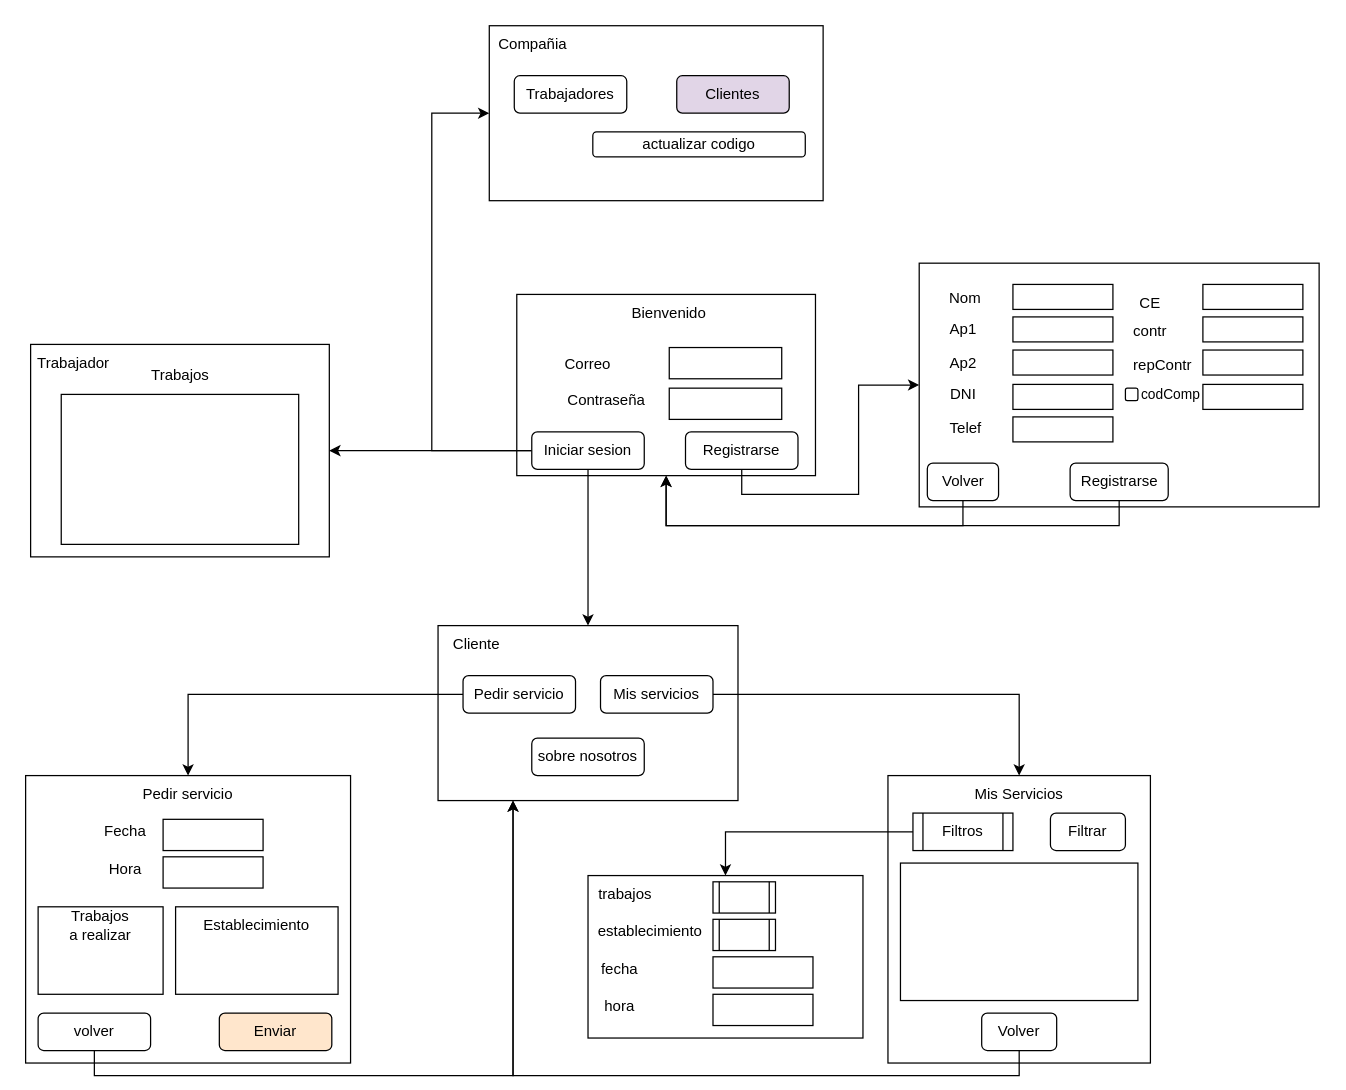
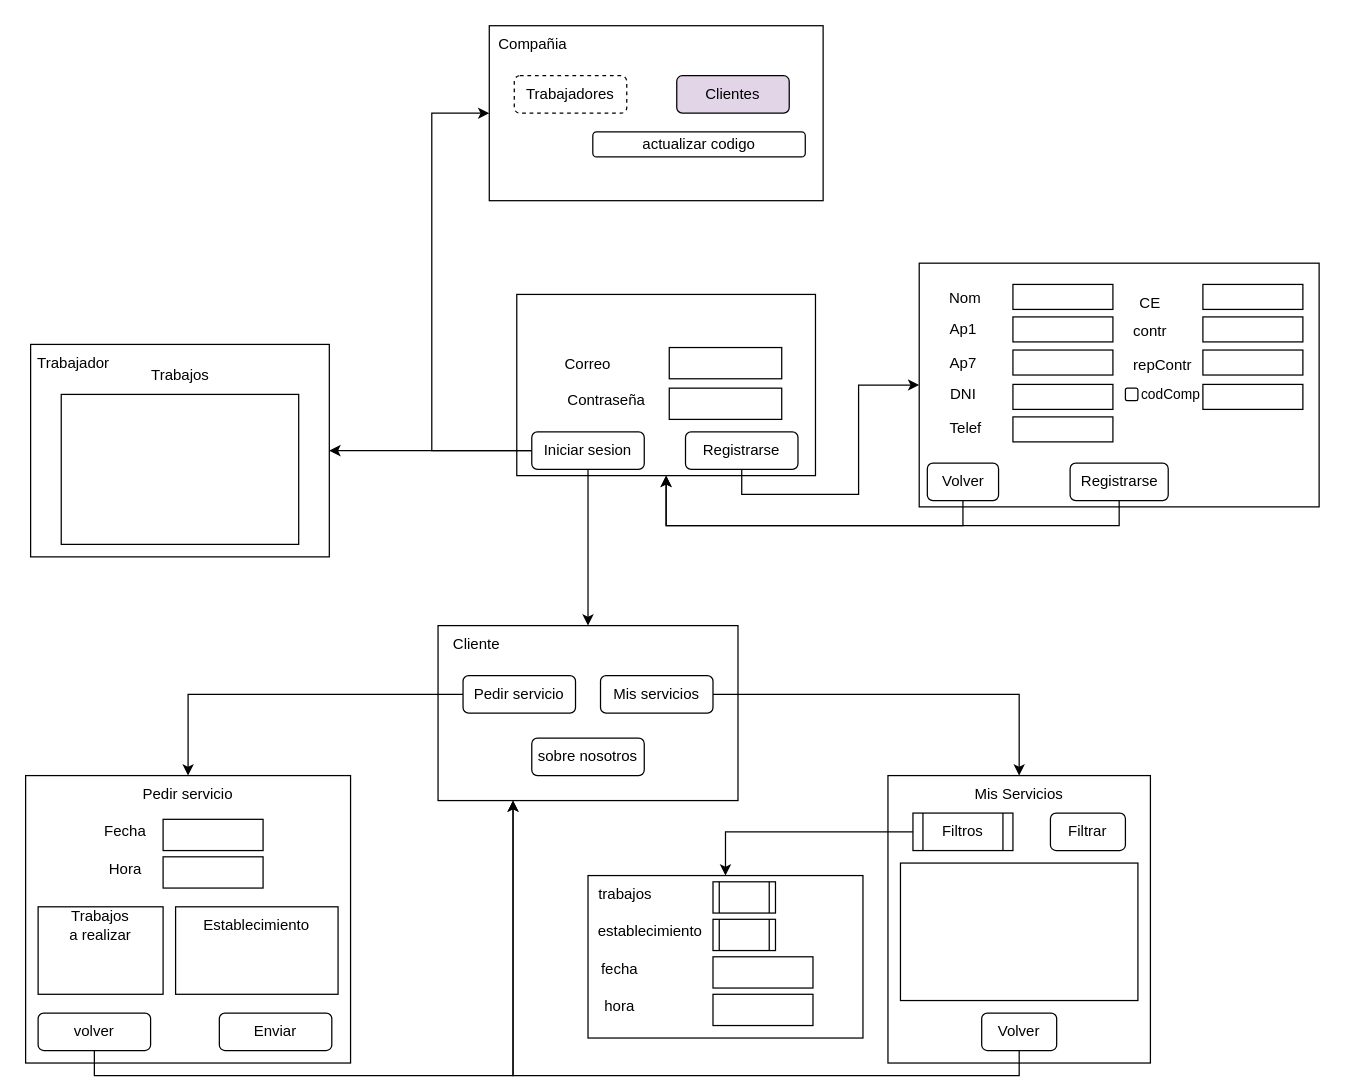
node "Trabajadores": style solid -> dashed
node "Bienvenido": removed
node "Ap2": label "Ap2" -> "Ap7"
node "Enviar": fillcolor #ffe6cc -> #ffffff
